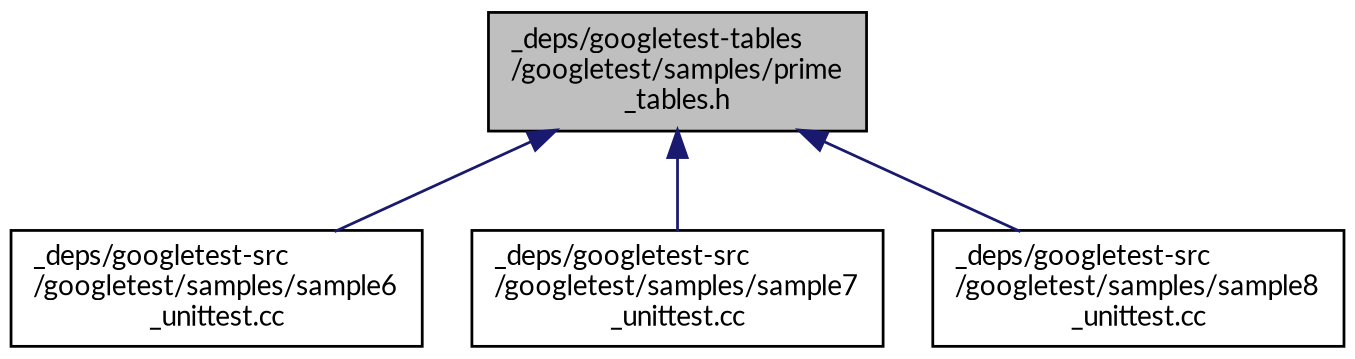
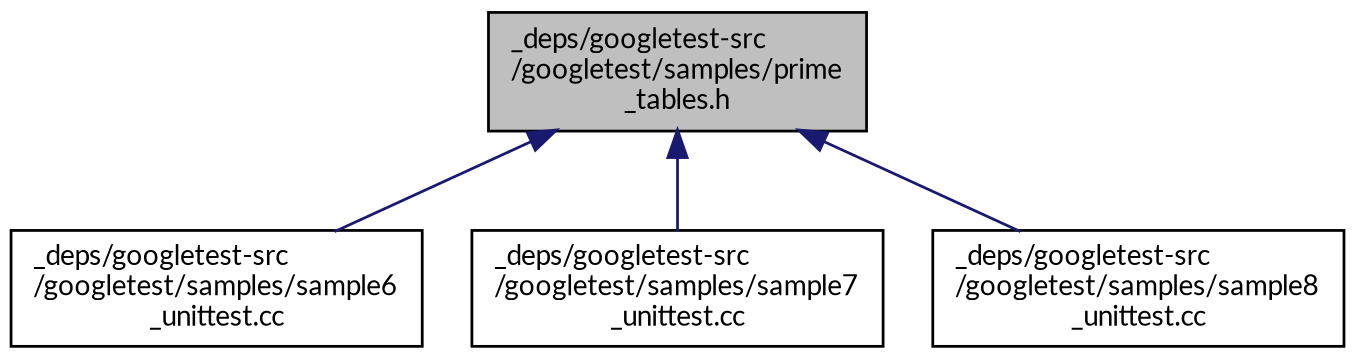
node "_deps/googletest-tables /googletest/samples/prime _tables.h": label "_deps/googletest-tables /googletest/samples/prime _tables.h" -> "_deps/googletest-src /googletest/samples/prime _tables.h"
